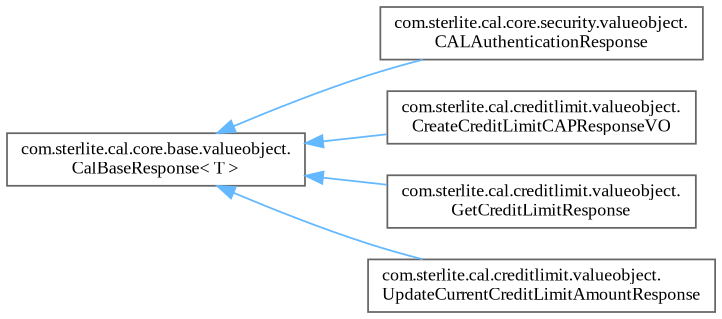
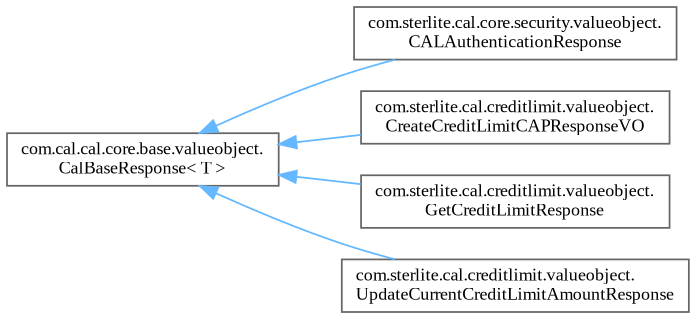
node "com.sterlite.cal.core.base.valueobject. CalBaseResponse< T >": label "com.sterlite.cal.core.base.valueobject. CalBaseResponse< T >" -> "com.cal.cal.core.base.valueobject. CalBaseResponse< T >"
